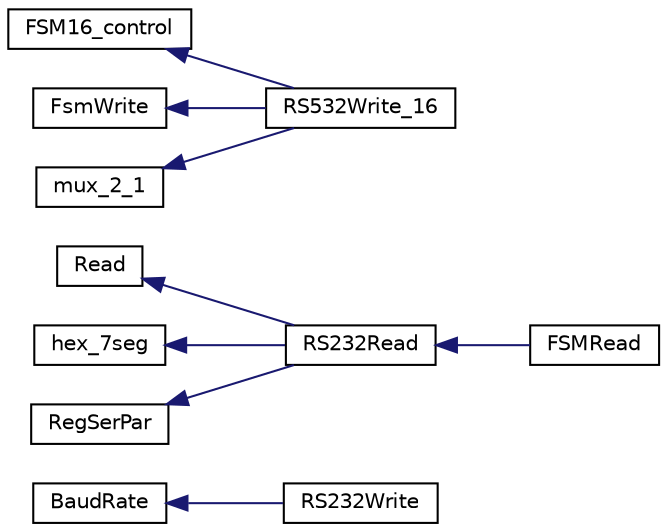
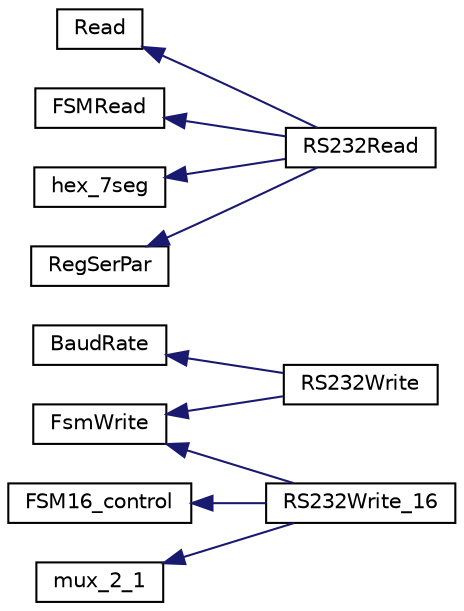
node "RS532Write_16": label "RS532Write_16" -> "RS232Write_16"
edge "FSMRead" -> "RS232Read": reversed
edge "RS232Write" -> "FsmWrite": added
